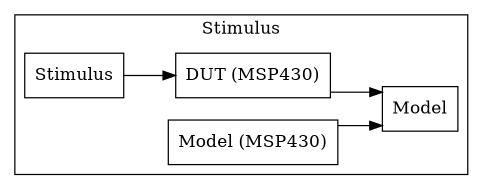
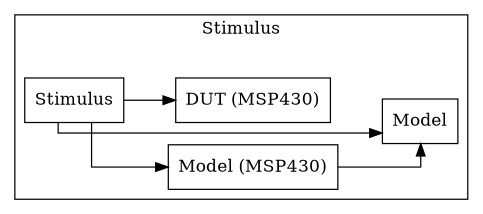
edge "DUT (MSP430)" -> "Model": now "Stimulus" -> "Model"
edge "Stimulus" -> "Model (MSP430)": added
